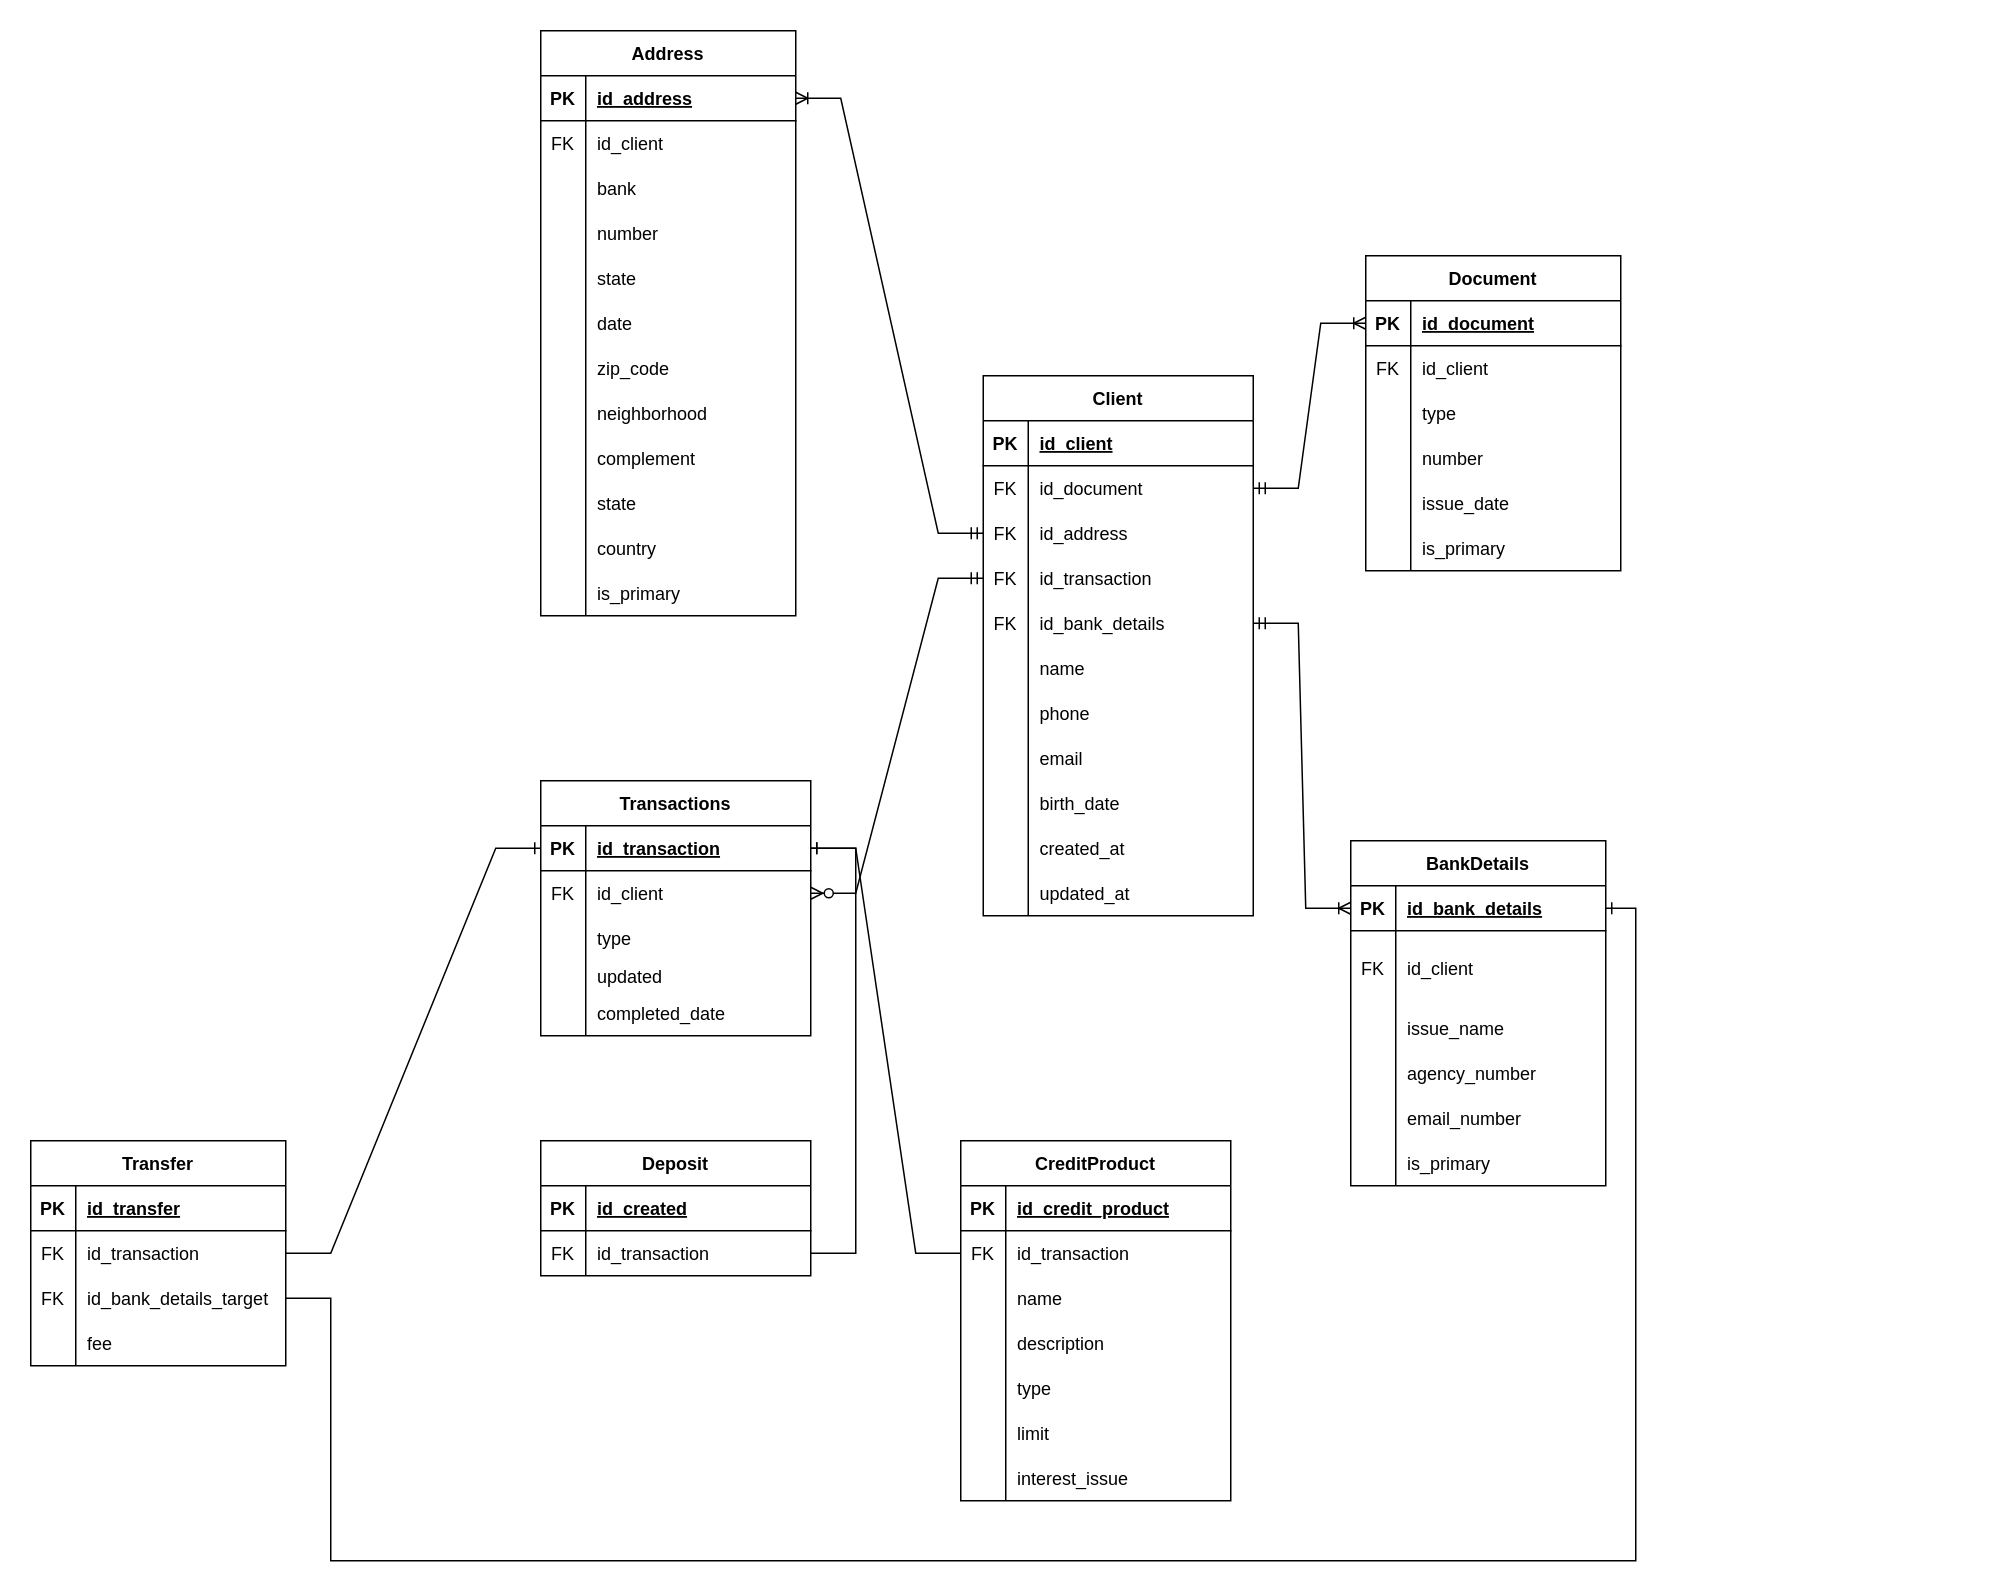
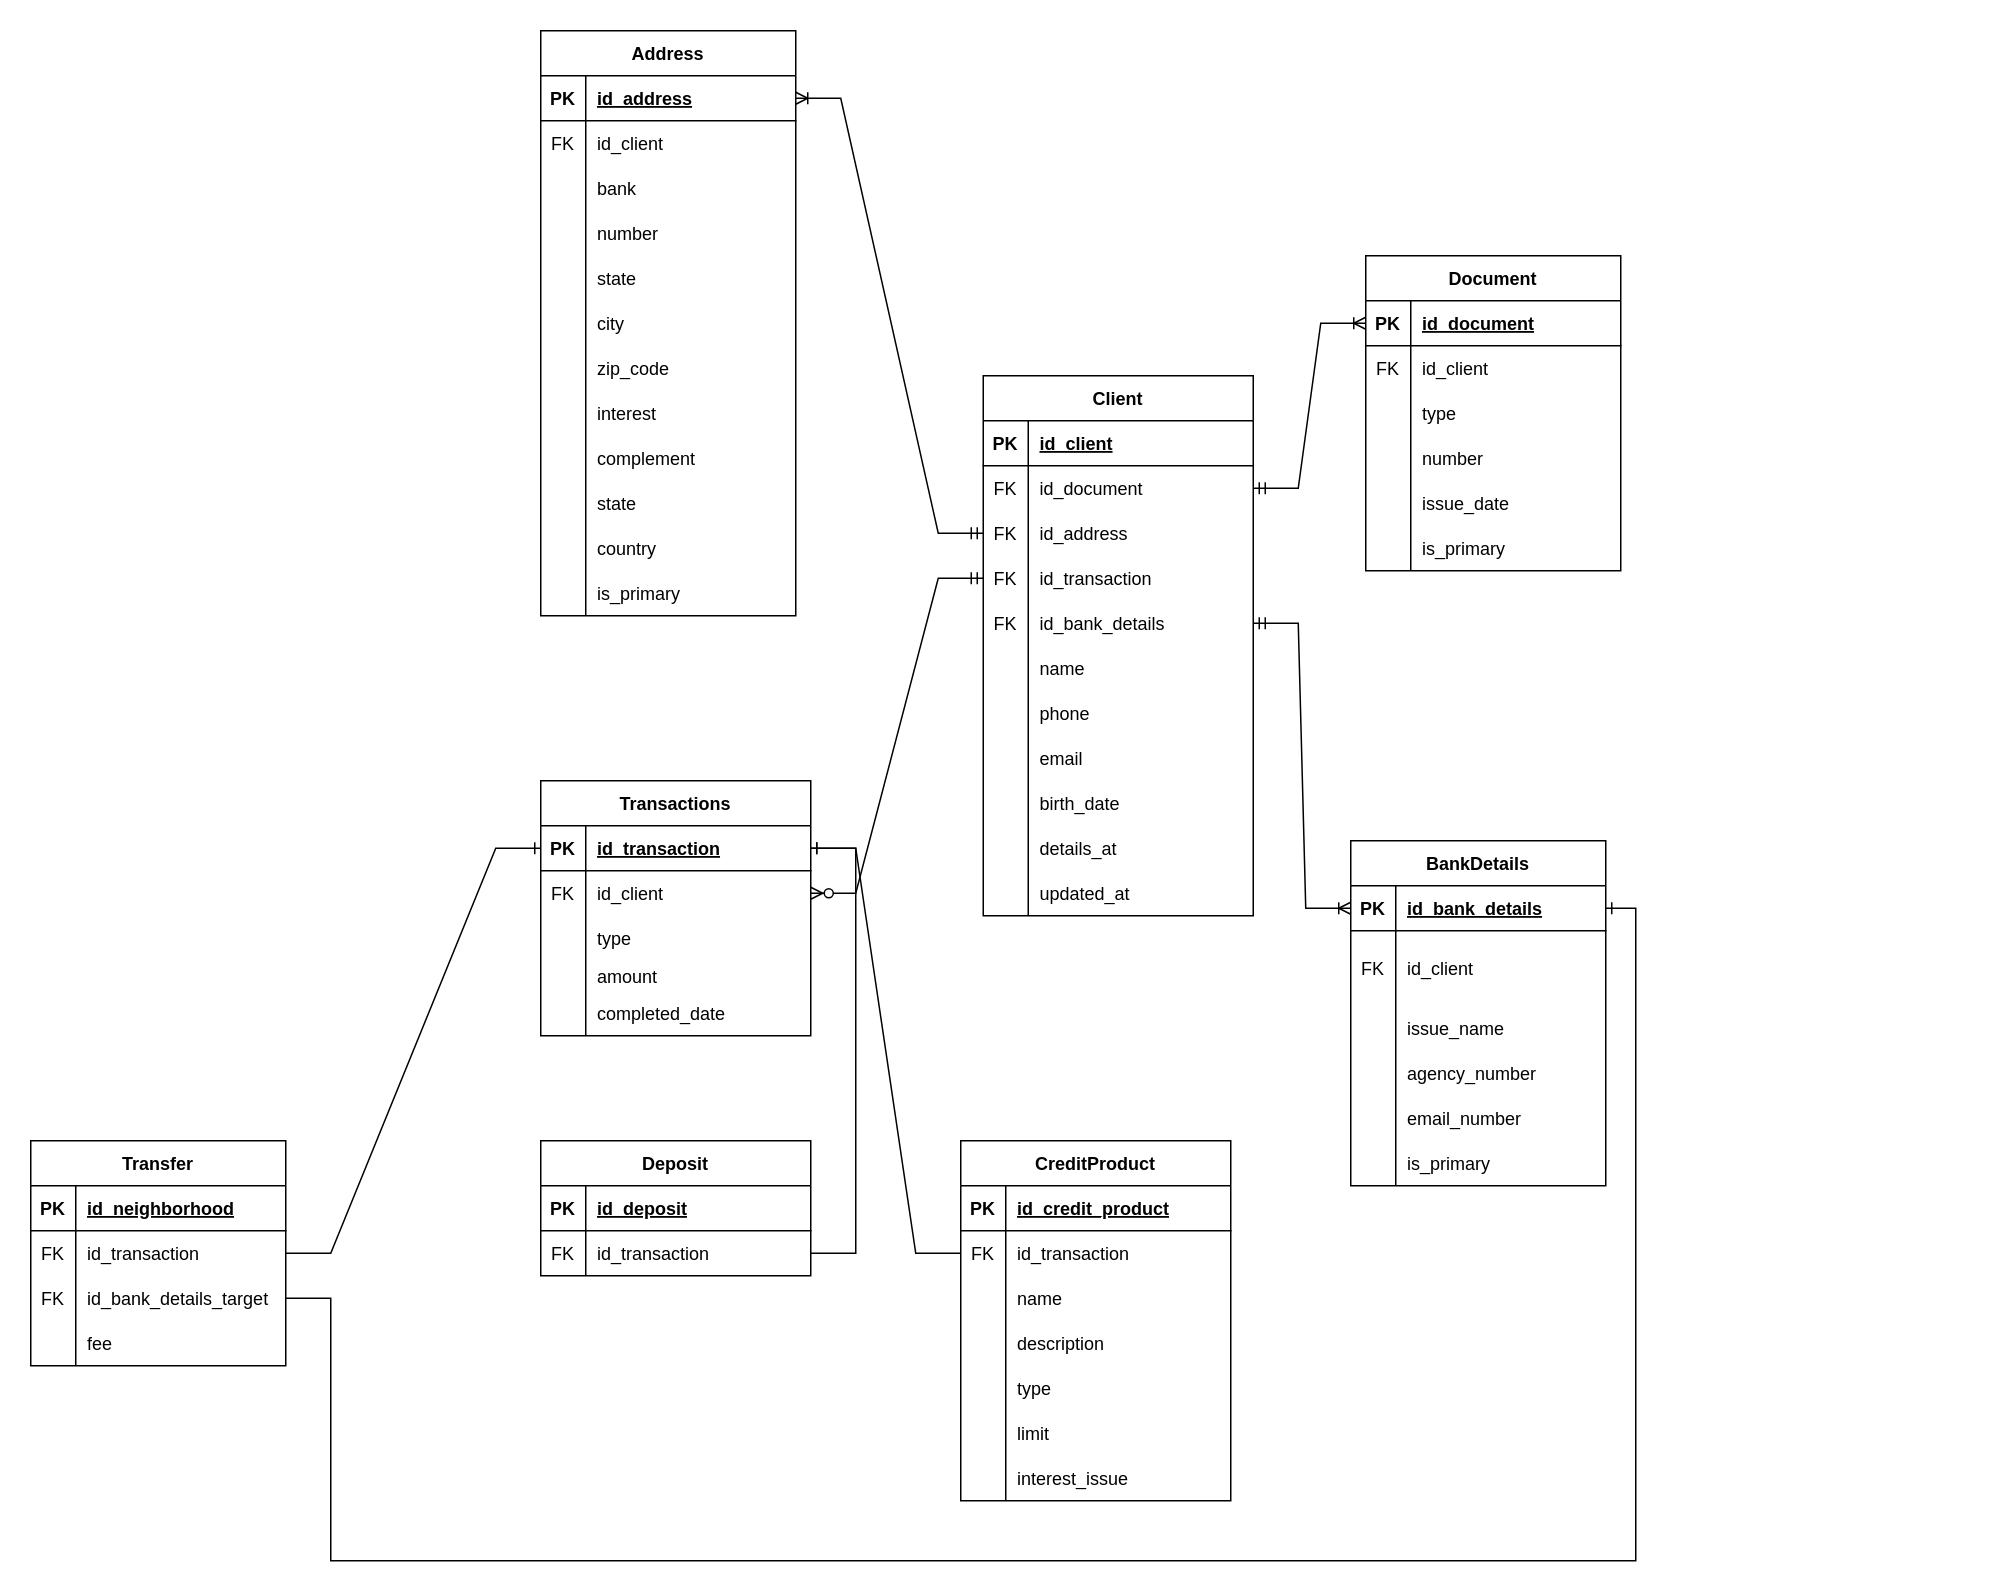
node "date": label "date" -> "city"
node "neighborhood": label "neighborhood" -> "interest"
node "created_at": label "created_at" -> "details_at"
node "updated": label "updated" -> "amount"
node "id_transfer": label "id_transfer" -> "id_neighborhood"
node "id_created": label "id_created" -> "id_deposit"
